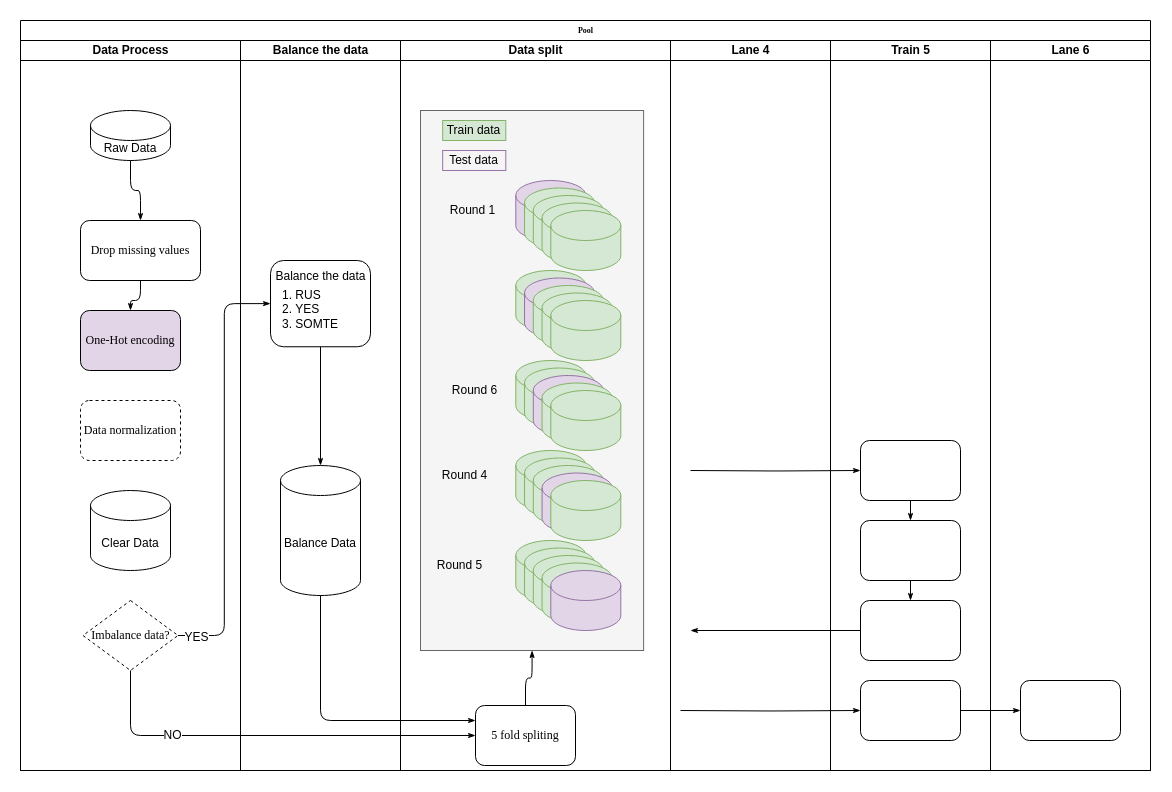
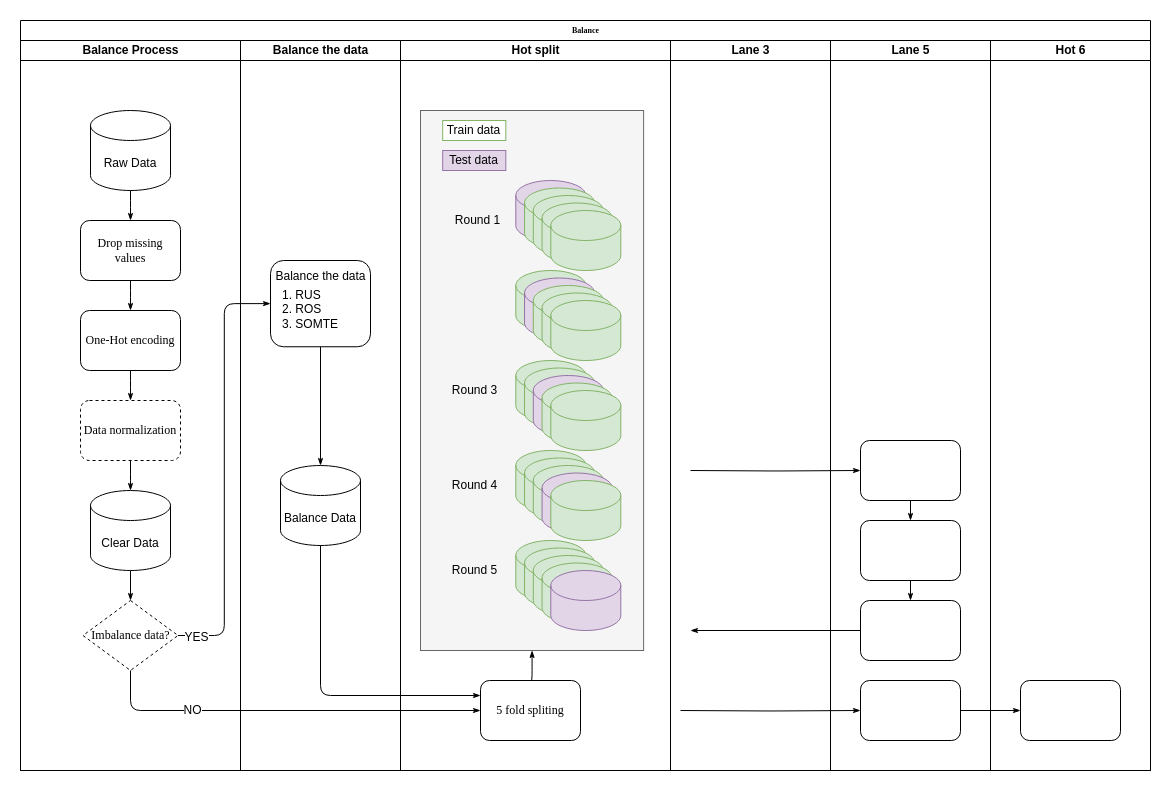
node "Pool": label "Pool" -> "Balance"
node "Data Process": label "Data Process" -> "Balance Process"
node "Data split": label "Data split" -> "Hot split"
node "Lane 4": label "Lane 4" -> "Lane 3"
node "Train 5": label "Train 5" -> "Lane 5"
node "Lane 6": label "Lane 6" -> "Hot 6"
node "Train data": fillcolor #d5e8d4 -> #ffffff
node "Raw Data": size 80x50 -> 80x80
node "Test data": fillcolor #f5f5f5 -> #e1d5e7
node "Round 1": moved (473, 211) -> (478, 221)
node "Drop missing values": size 120x60 -> 100x60
node "1. RUS 2. YES 3. SOMTE": label "1. RUS 2. YES 3. SOMTE" -> "1. RUS 2. ROS 3. SOMTE"
node "One-Hot encoding": fillcolor #e1d5e7 -> #ffffff
edge "One-Hot encoding" -> "Data normalization": added
node "Round 6": label "Round 6" -> "Round 3"
edge "Data normalization" -> "Clear Data": added
node "Round 4": moved (464, 476) -> (474, 486)
node "Balance Data": size 80x130 -> 80x80
node "Round 5": moved (459, 566) -> (474, 571)
edge "Clear Data" -> "Imbalance data?": added
node "5 fold spliting": moved (526, 736) -> (531, 711)
